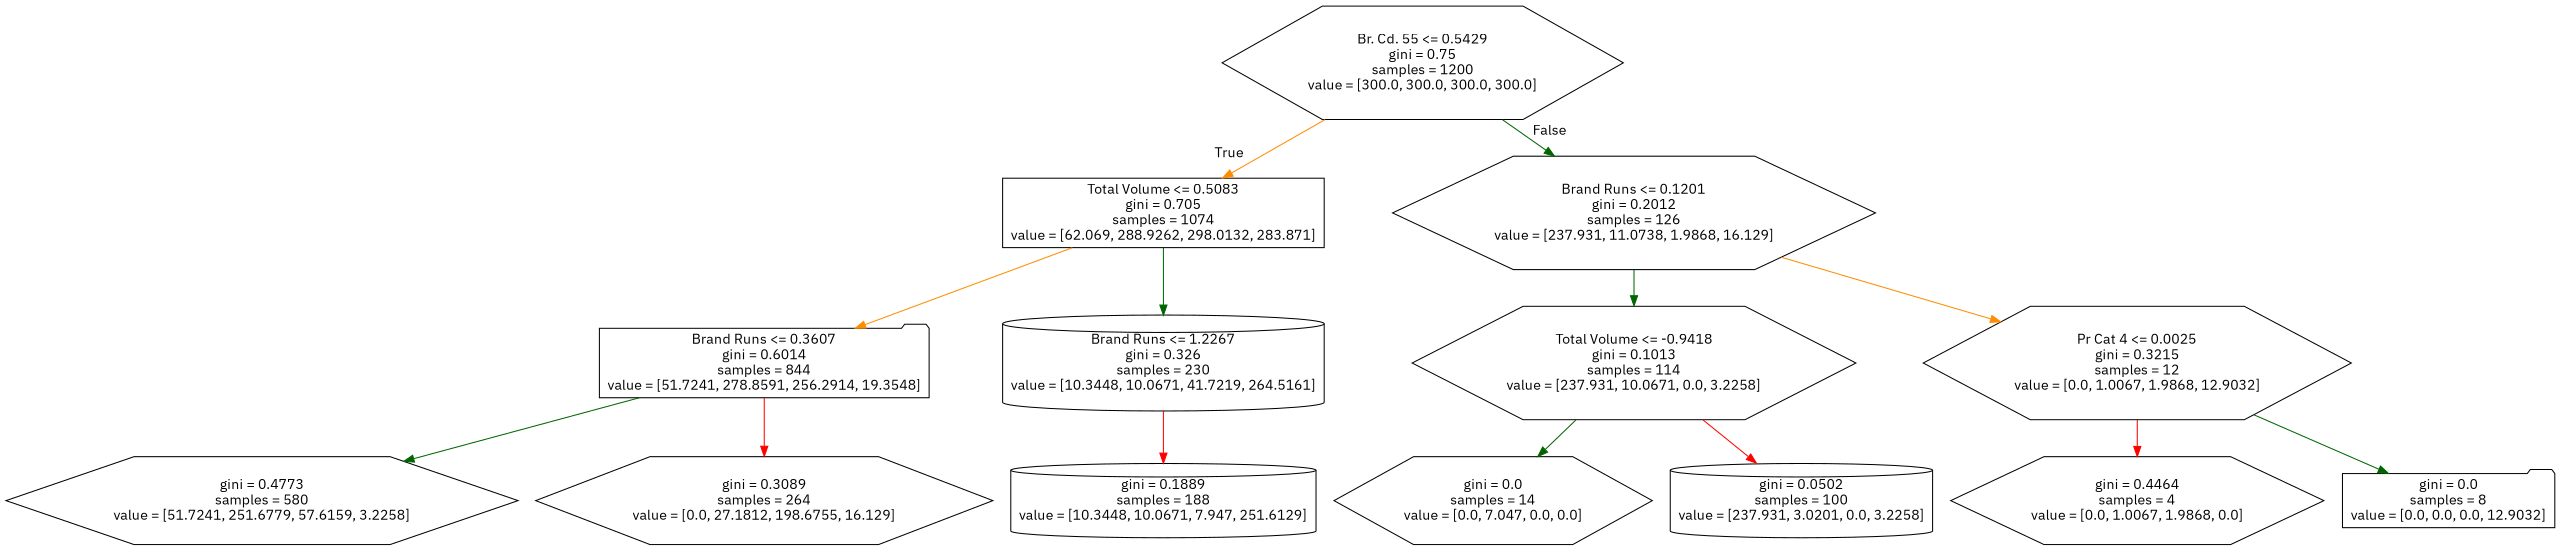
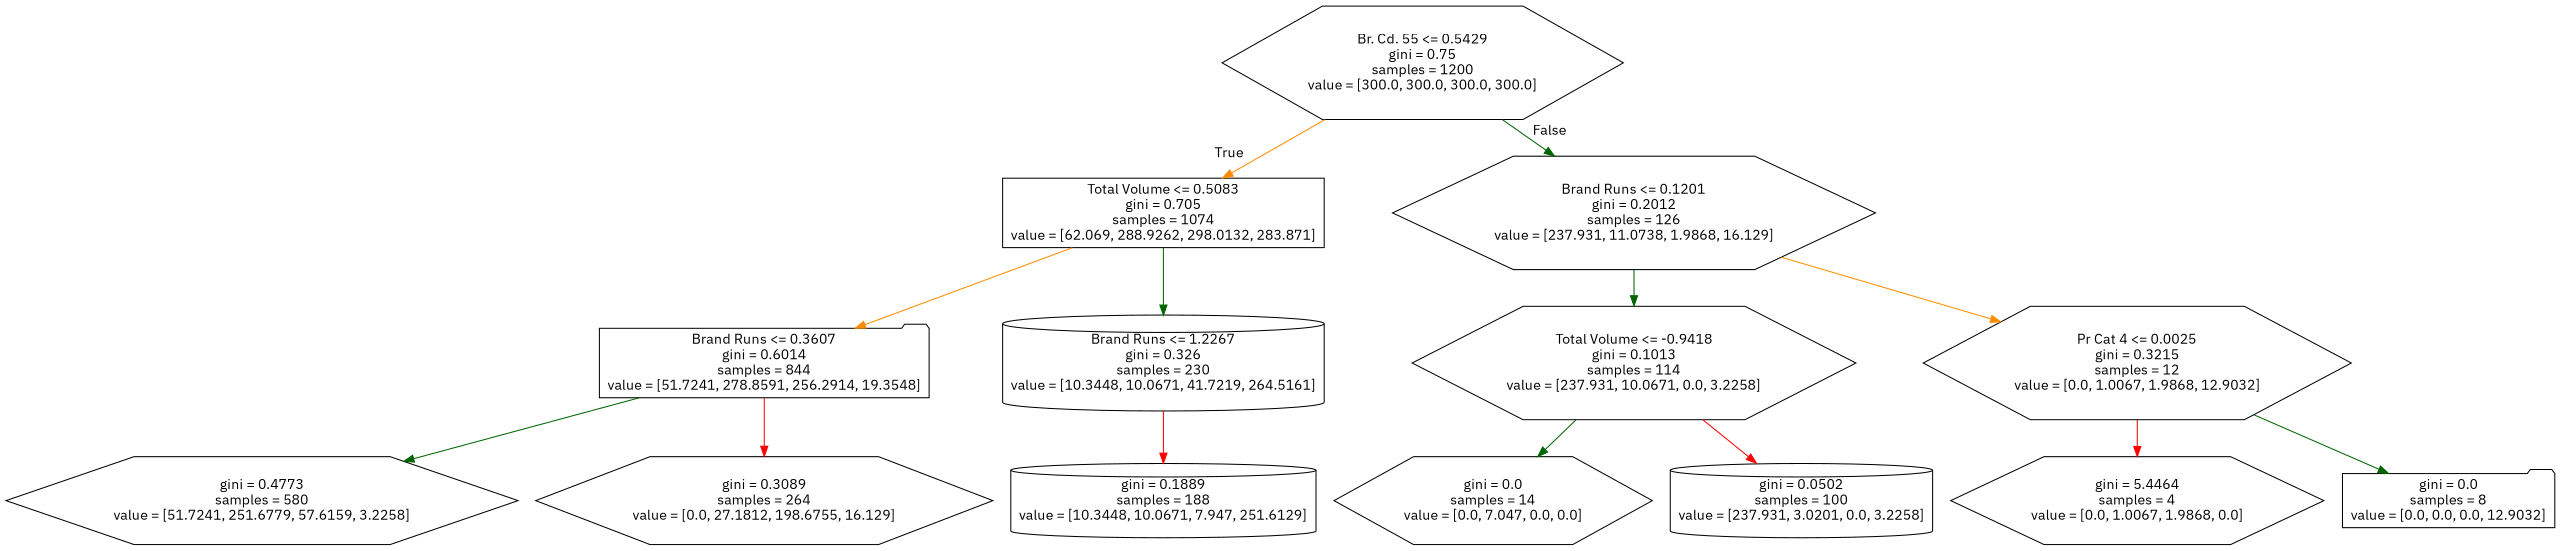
node "gini = 0.4464 samples = 4 value = [0.0, 1.0067, 1.9868, 0.0]": label "gini = 0.4464 samples = 4 value = [0.0, 1.0067, 1.9868, 0.0]" -> "gini = 5.4464 samples = 4 value = [0.0, 1.0067, 1.9868, 0.0]"
